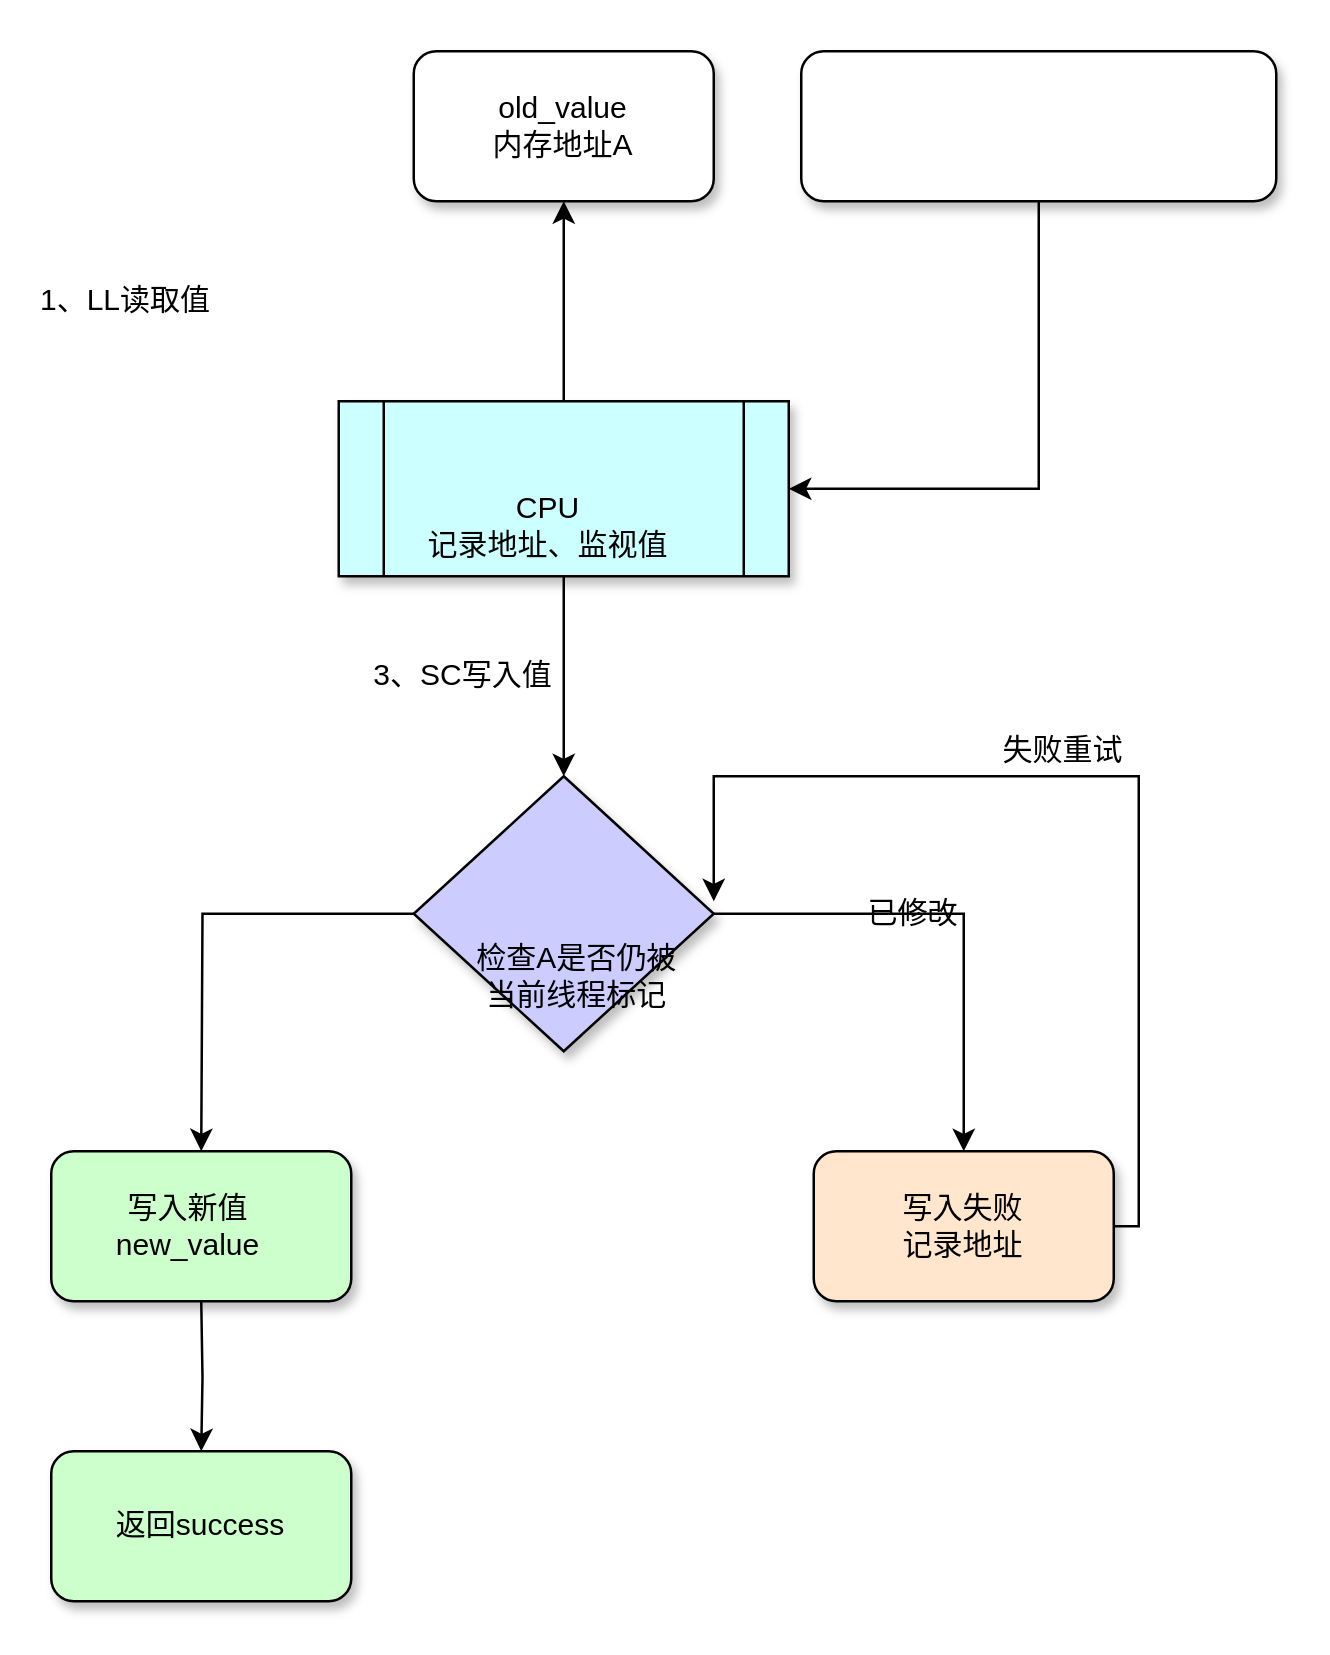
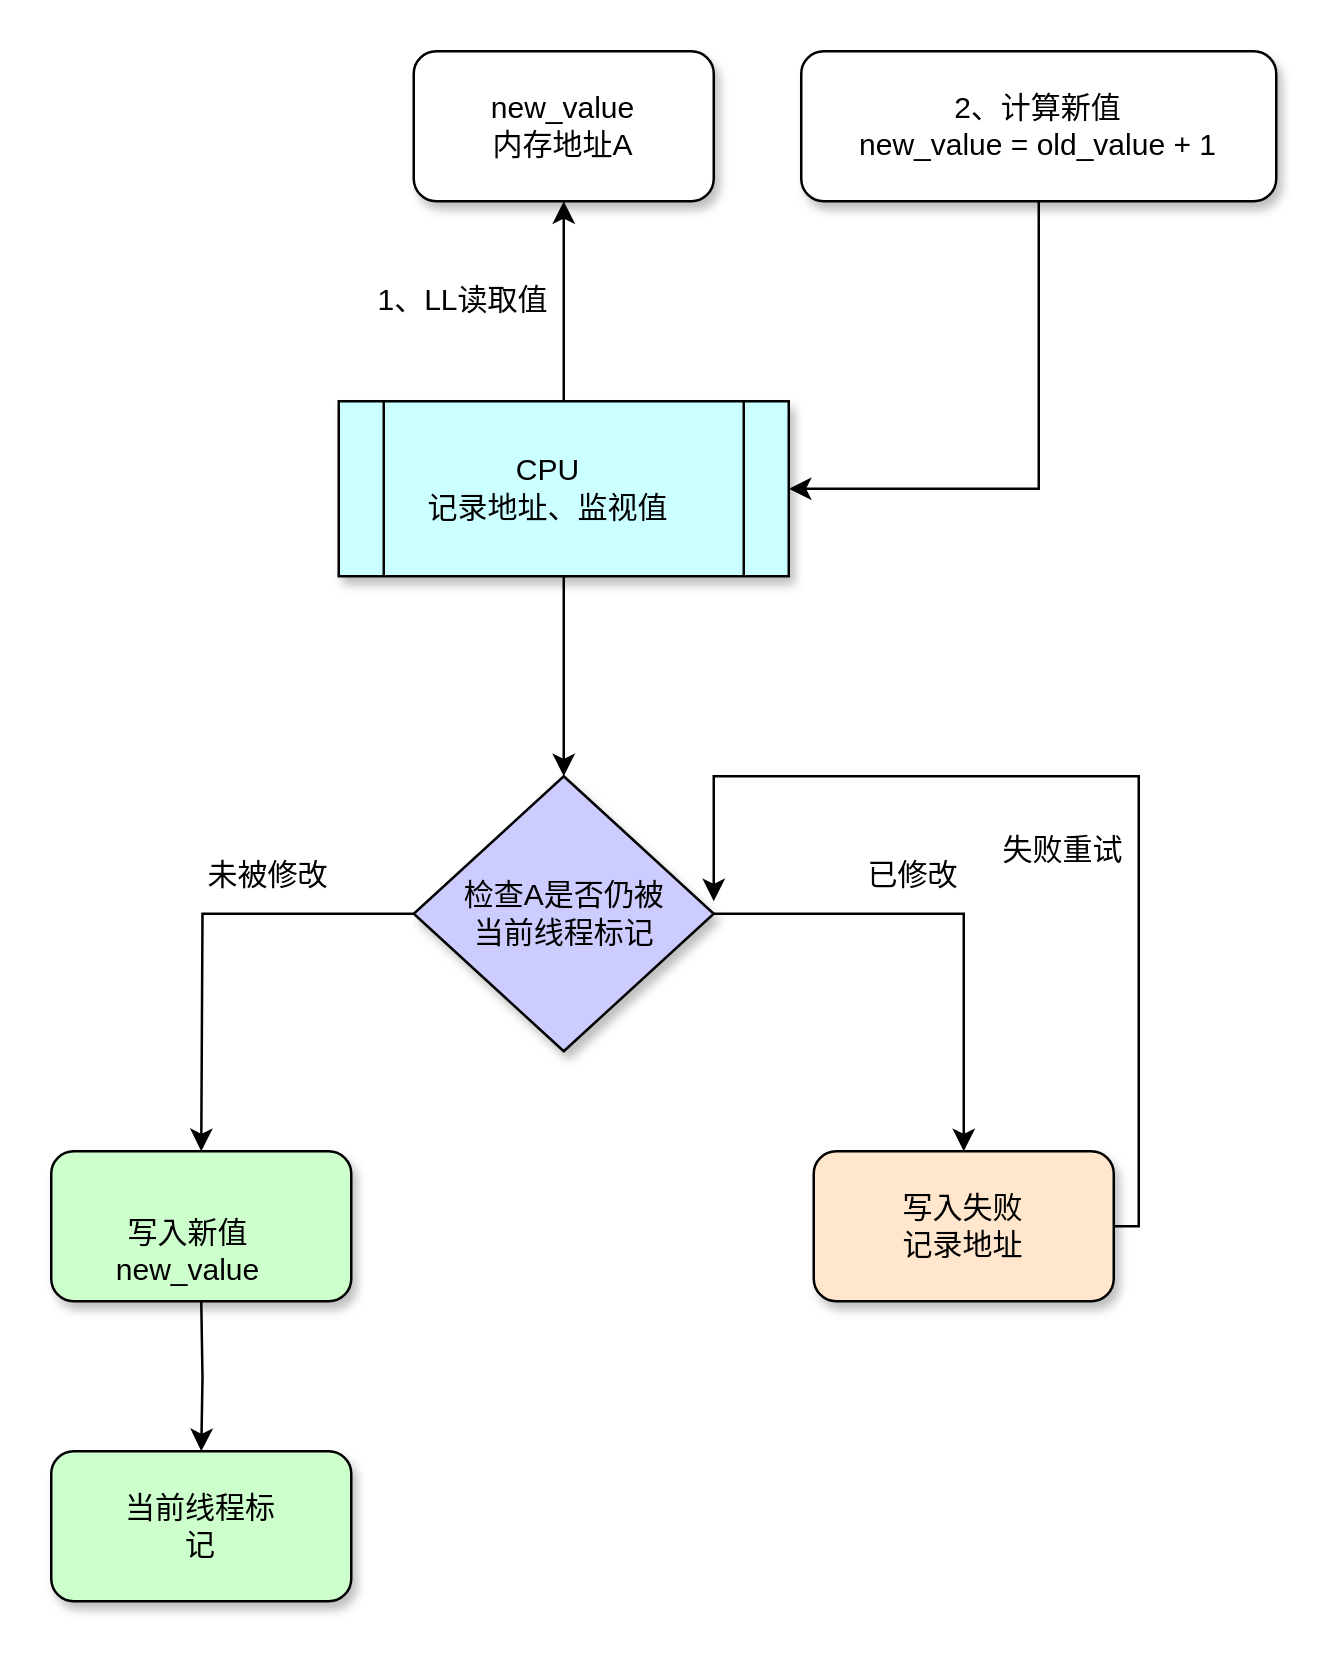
node "old_value 内存地址A": label "old_value 内存地址A" -> "new_value 内存地址A"
node "2、计算新值 new_value = old_value + 1": added
node "1、LL读取值": moved (126, 301) -> (464, 301)
node "CPU 记录地址、监视值": moved (549, 526) -> (549, 489)
node "3、SC写入值": removed
node "失败重试": moved (1064, 751) -> (1064, 851)
node "未被修改": added
node "已修改": moved (914, 914) -> (914, 876)
node "检查A是否仍被 当前线程标记": moved (576, 976) -> (564, 914)
node "写入新值 new_value": moved (189, 1226) -> (189, 1251)
node "返回success": label "返回success" -> "当前线程标记"
